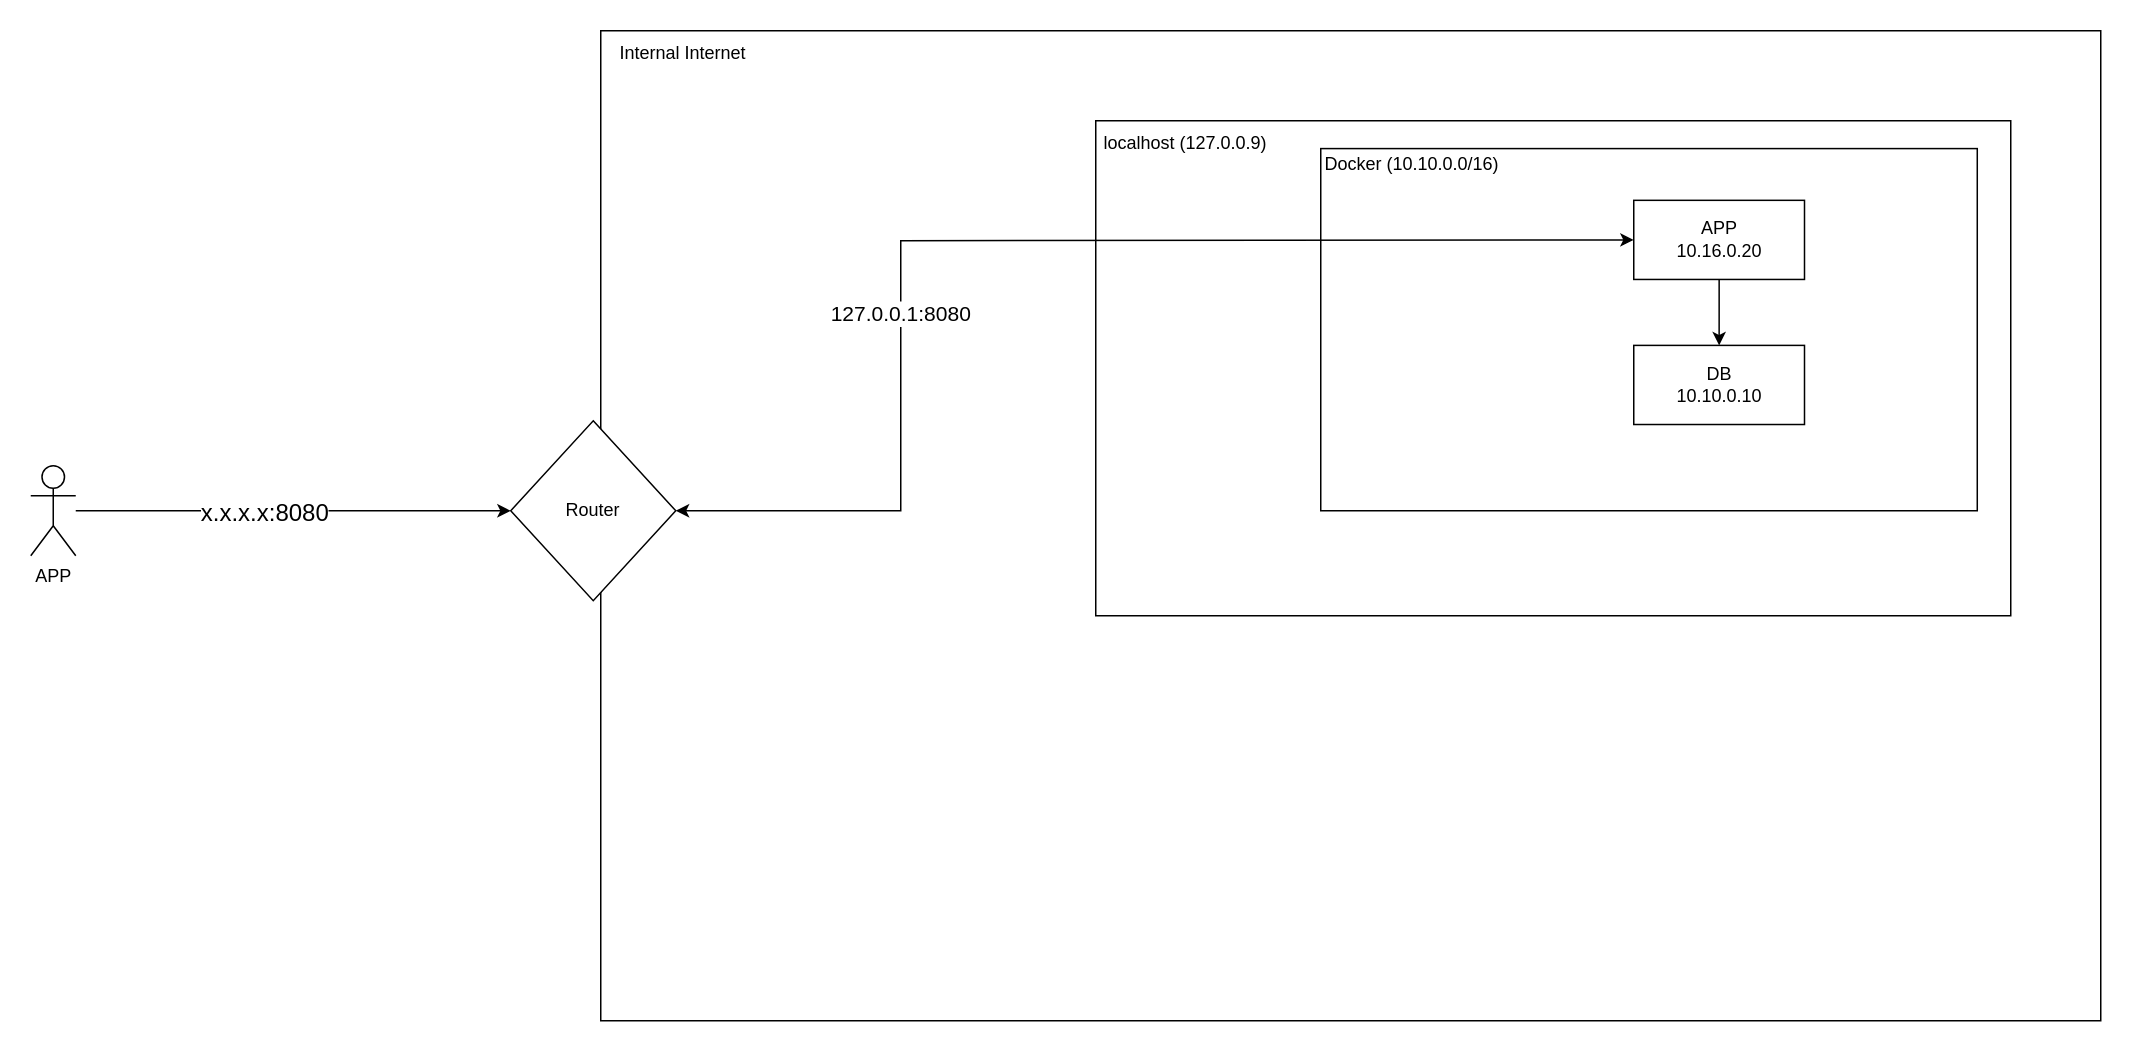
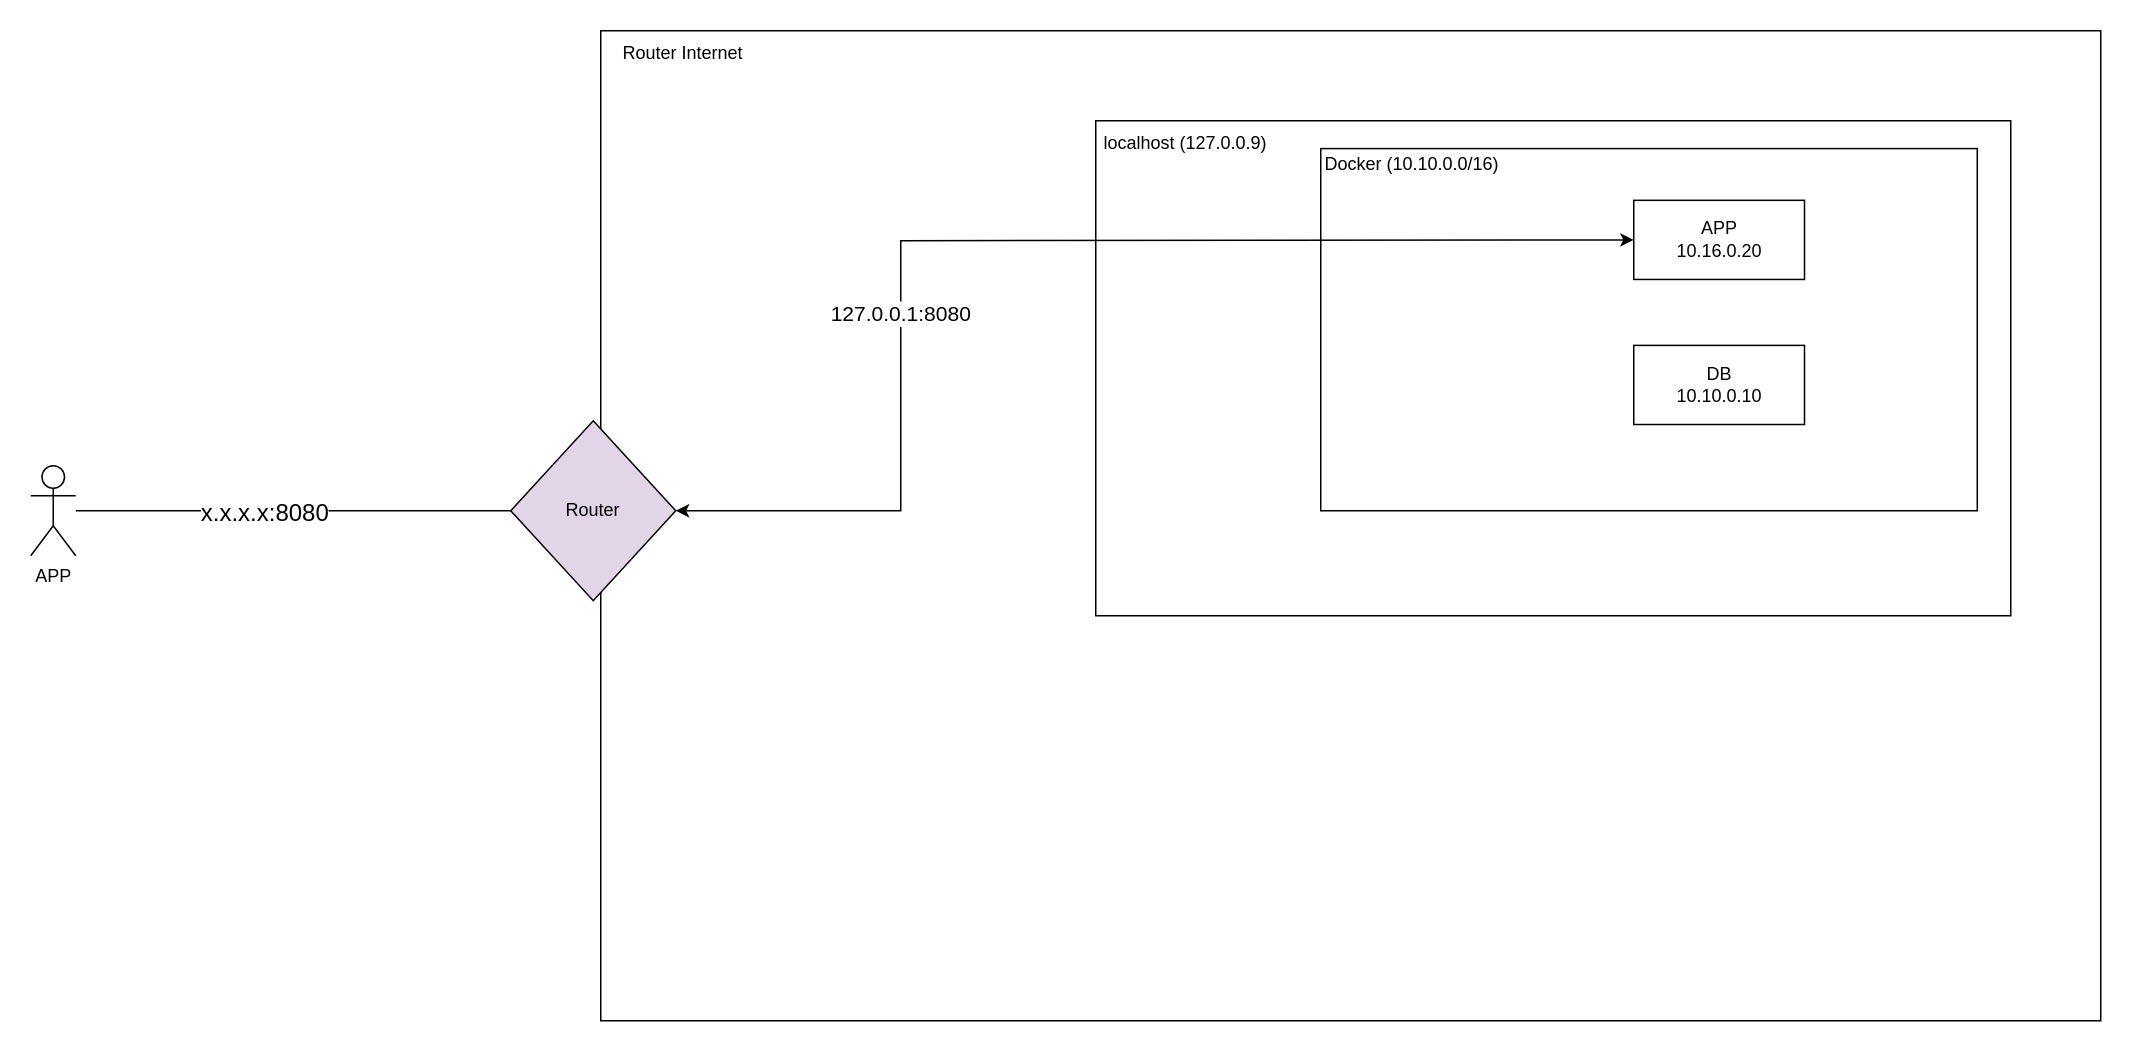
node "Internal Internet": label "Internal Internet" -> "Router Internet"
edge "APP 10.16.0.20" -> "DB 10.10.0.10": removed
edge "APP" -> "Router": arrowhead classic -> none
node "Router": fillcolor #ffffff -> #e1d5e7
